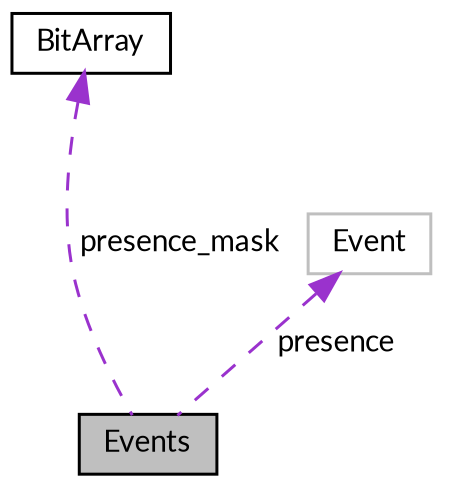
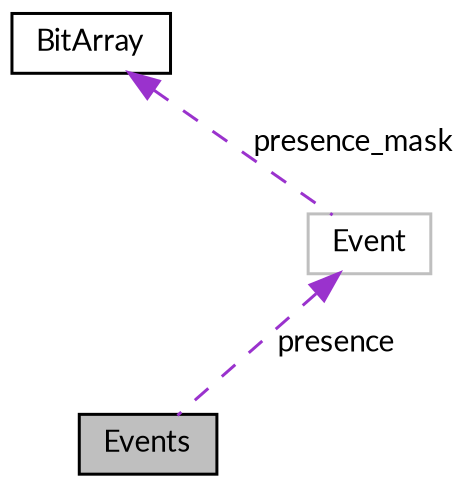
edge "Events" -> "BitArray": now "Event" -> "BitArray"
